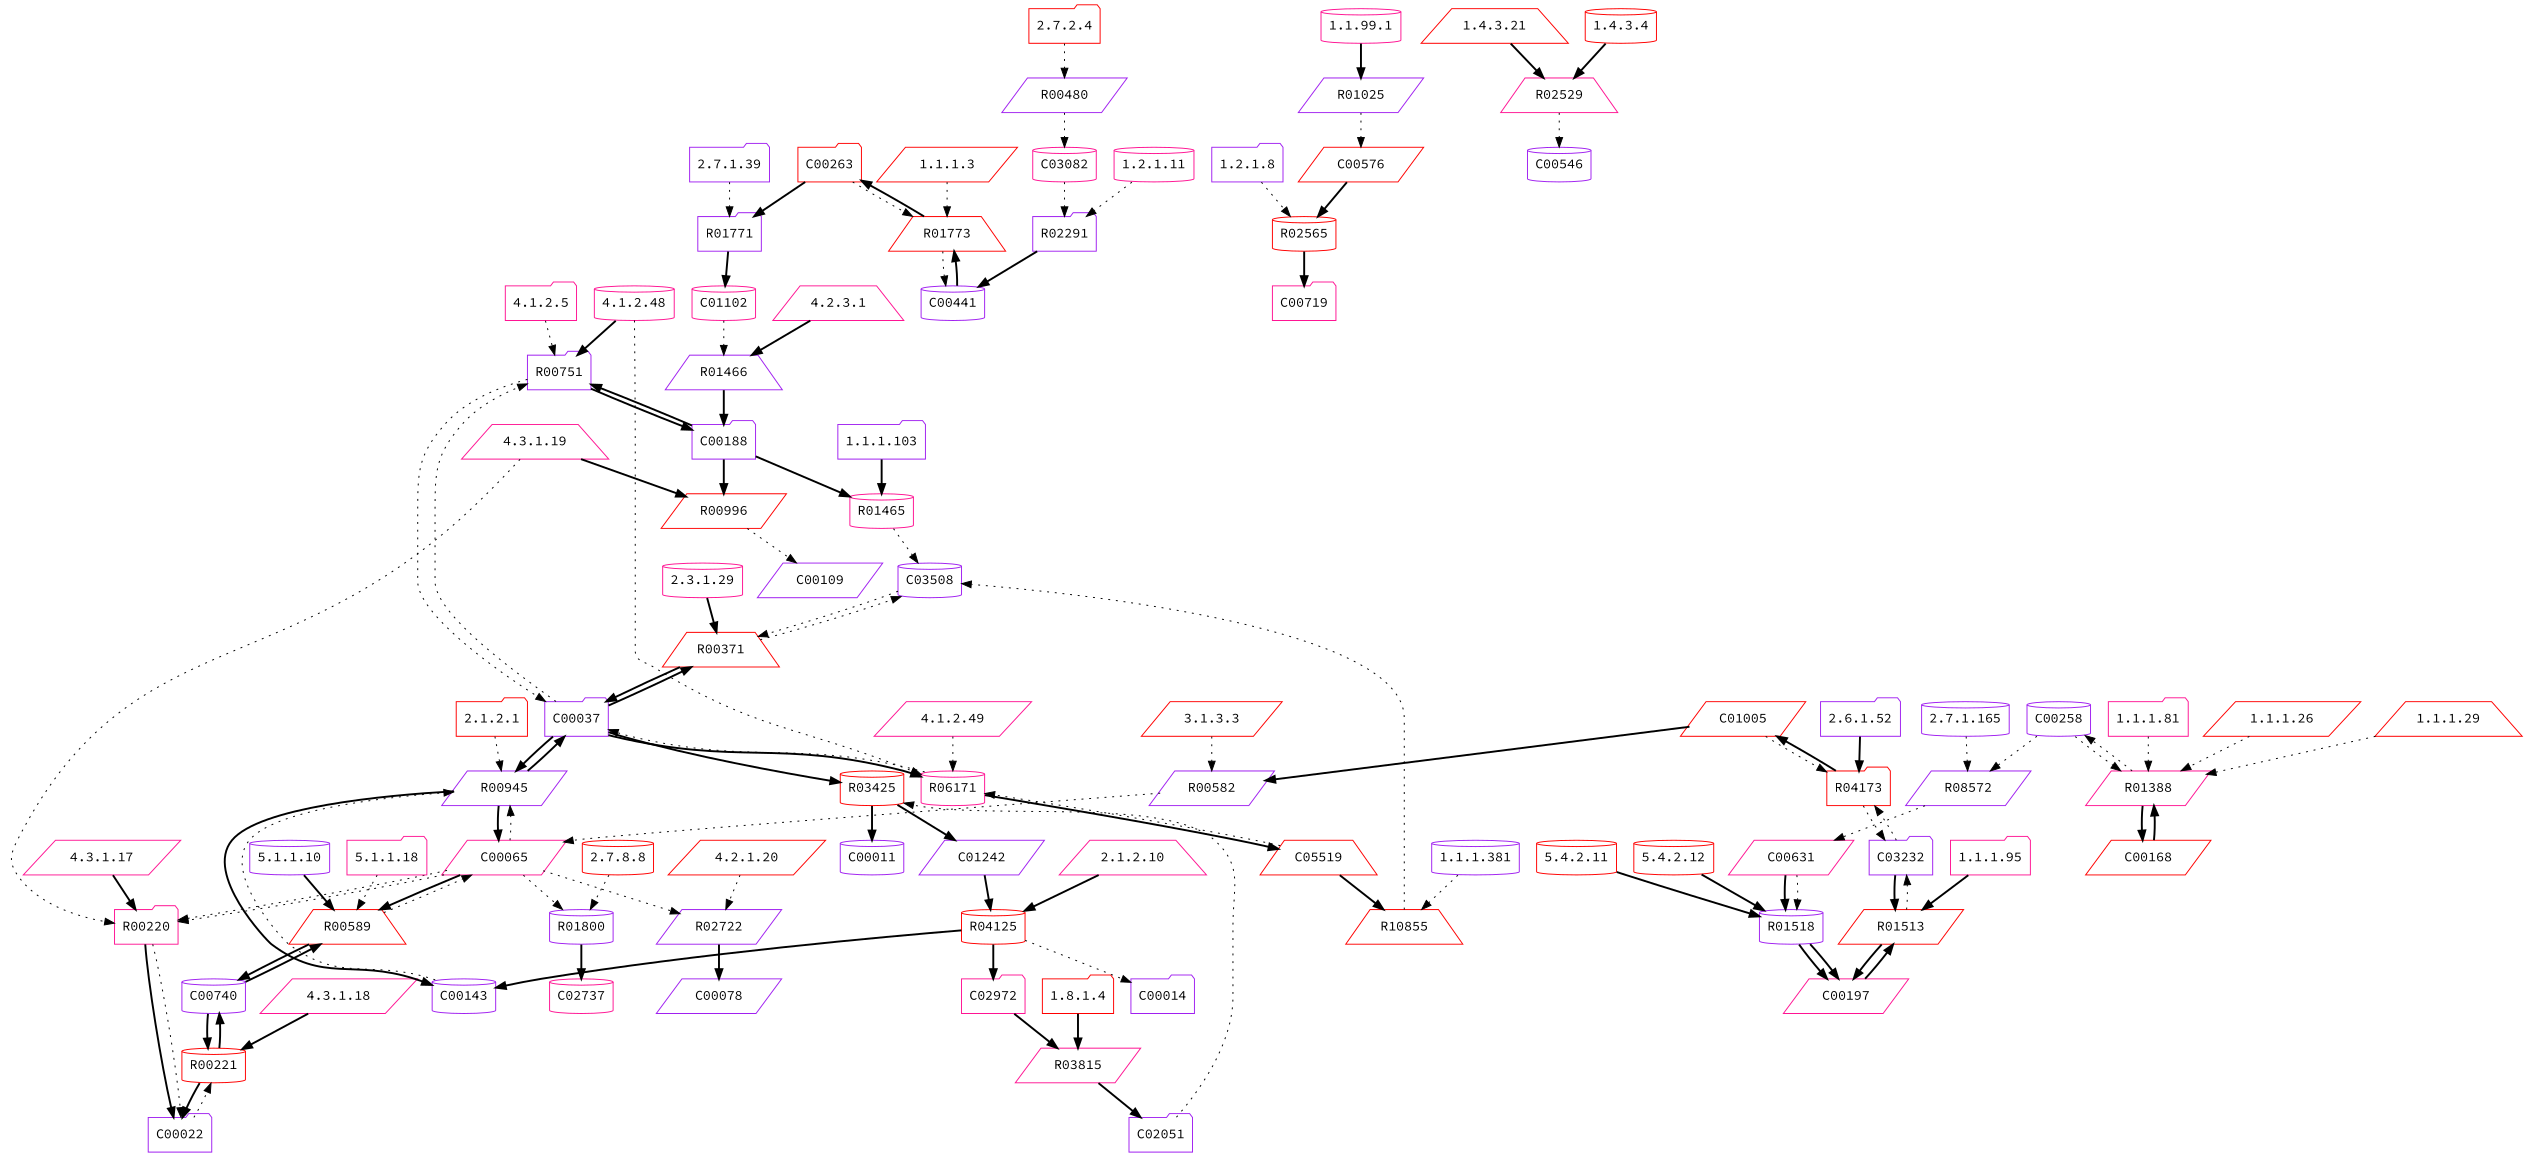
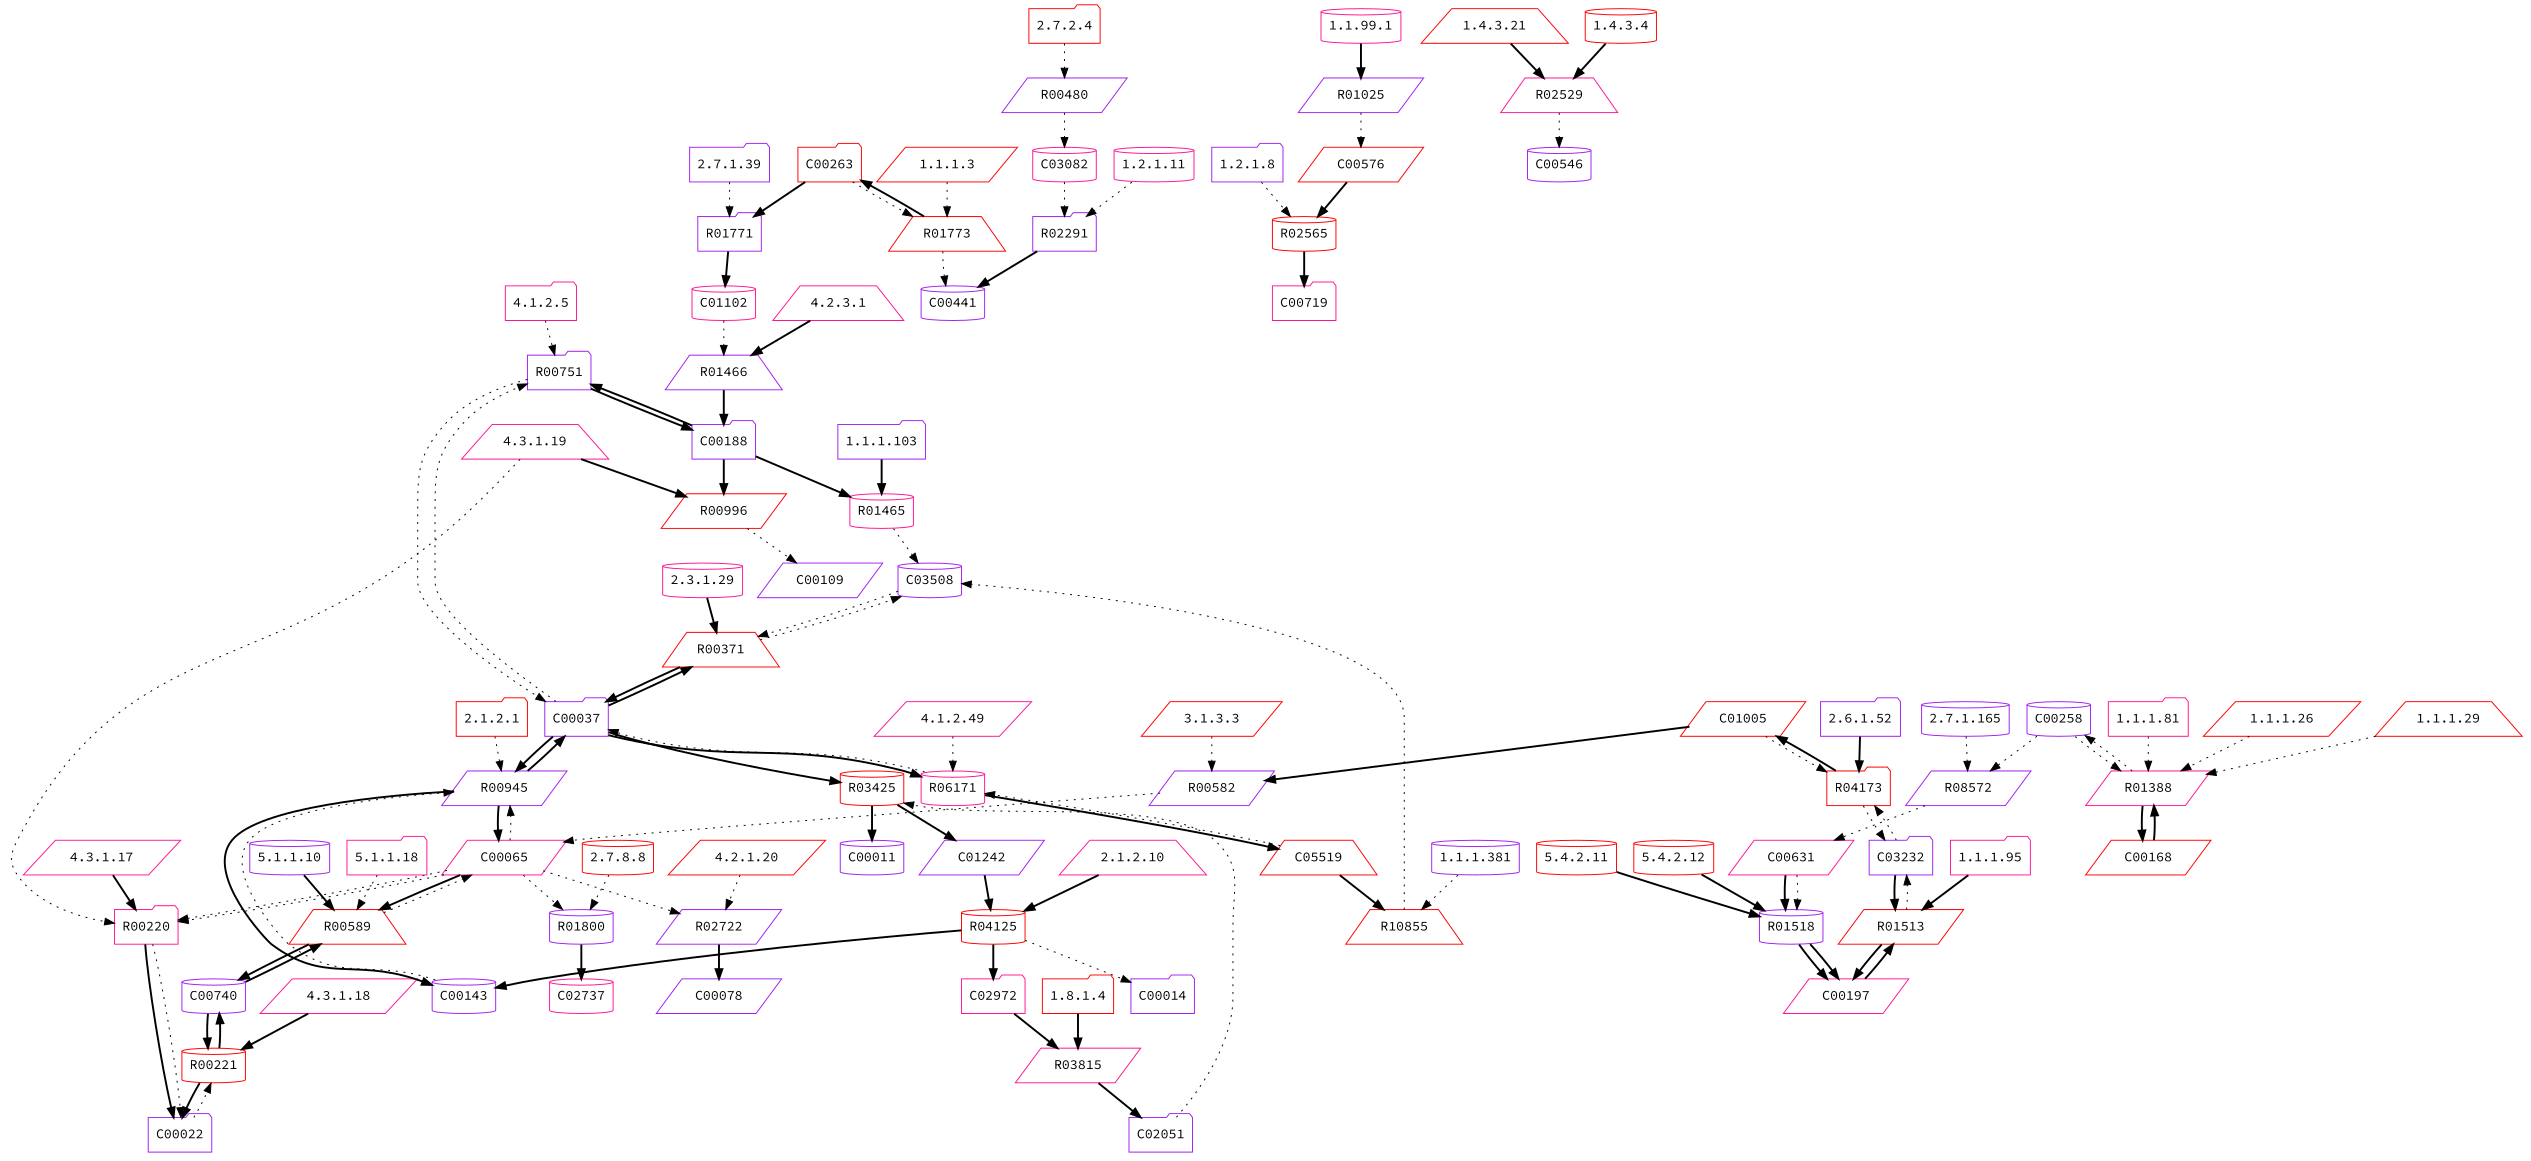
edge "C00441" -> "R01773": removed
node "4.1.2.48": removed
